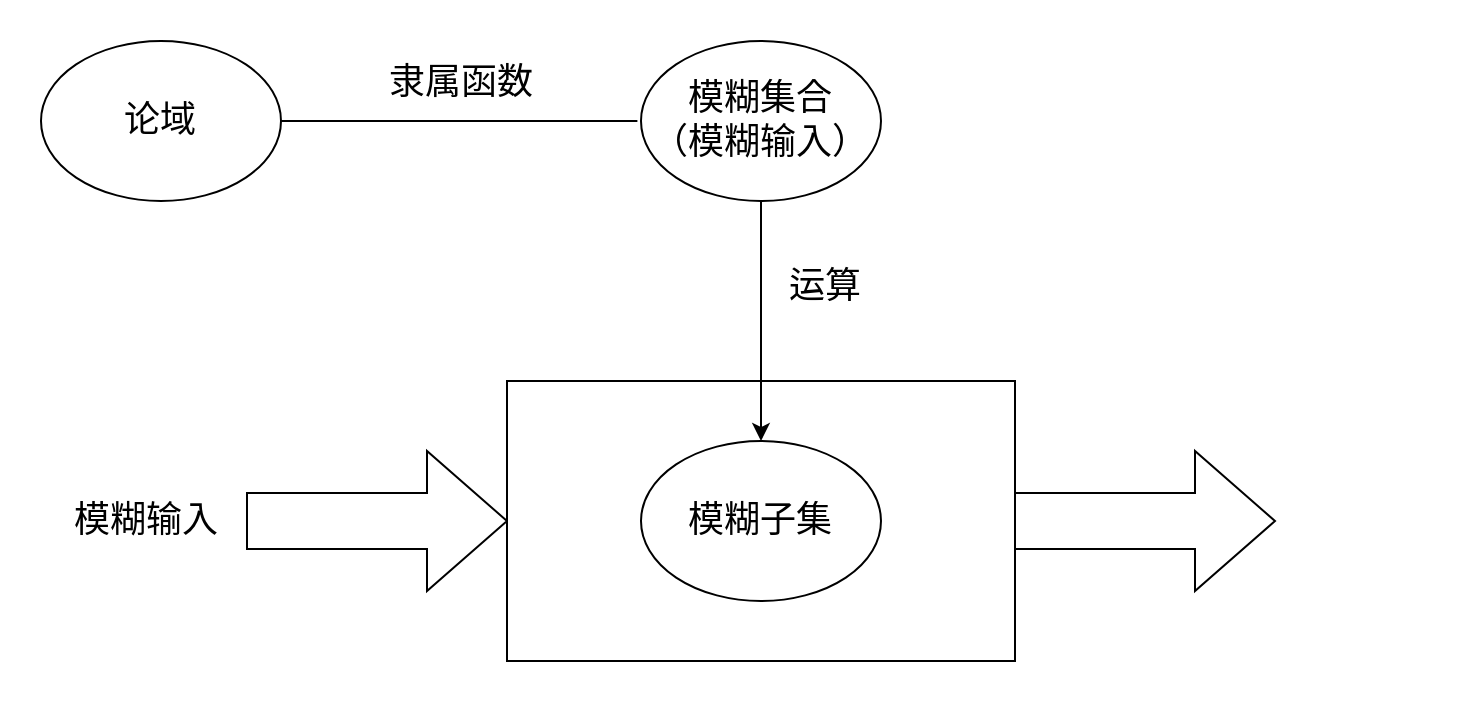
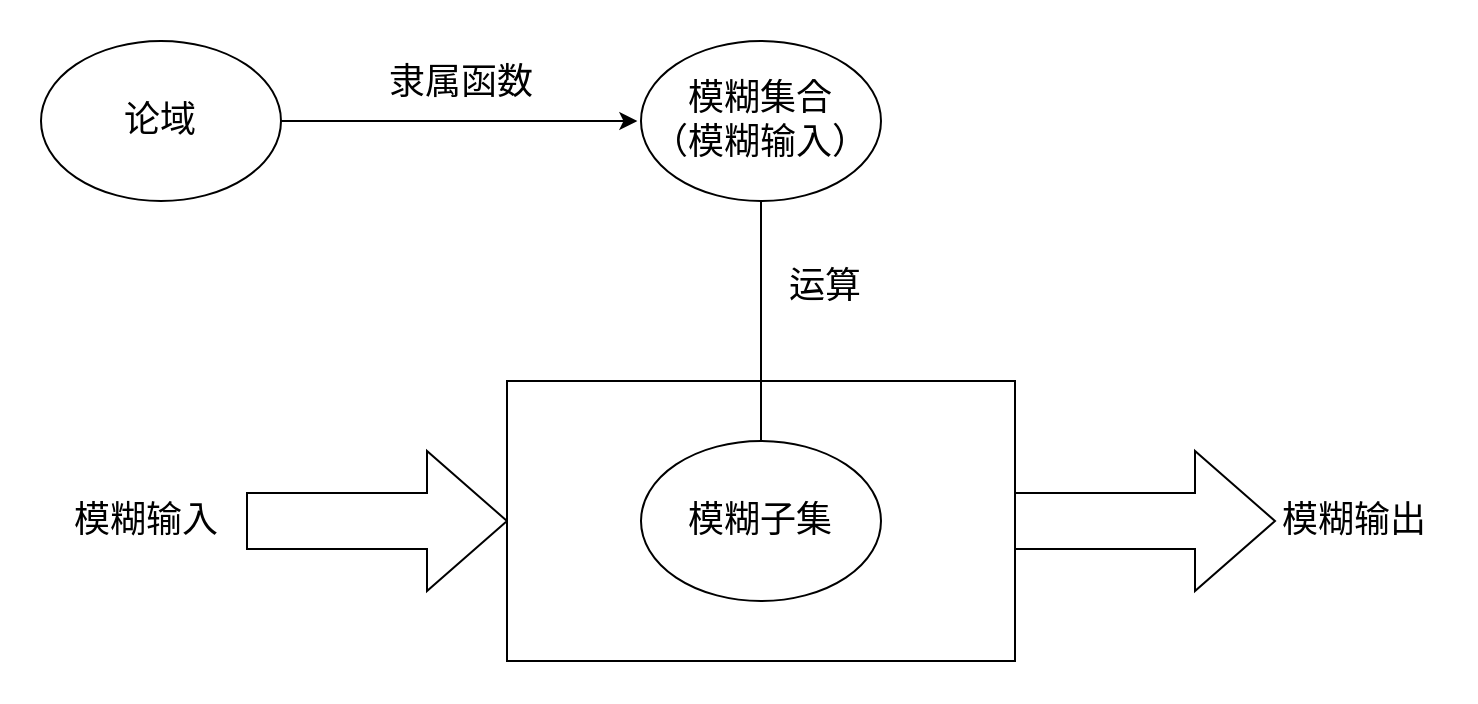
edge "论域" -- "模糊集合 （模糊输入）": arrowhead none -> classic
edge "模糊集合 （模糊输入）" -> "模糊子集": arrowhead classic -> none
node "模糊输出": added
